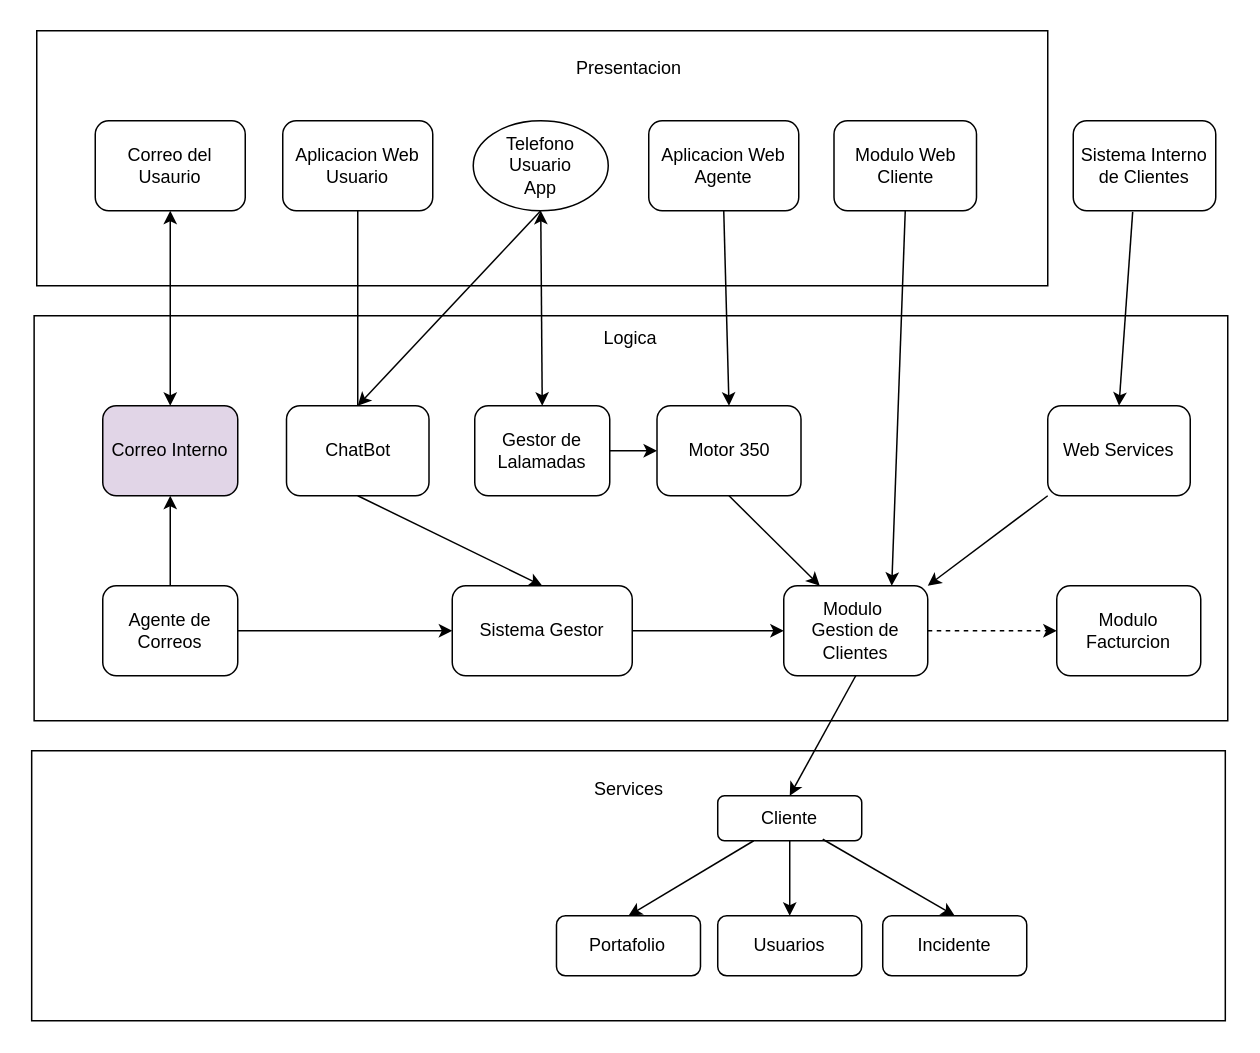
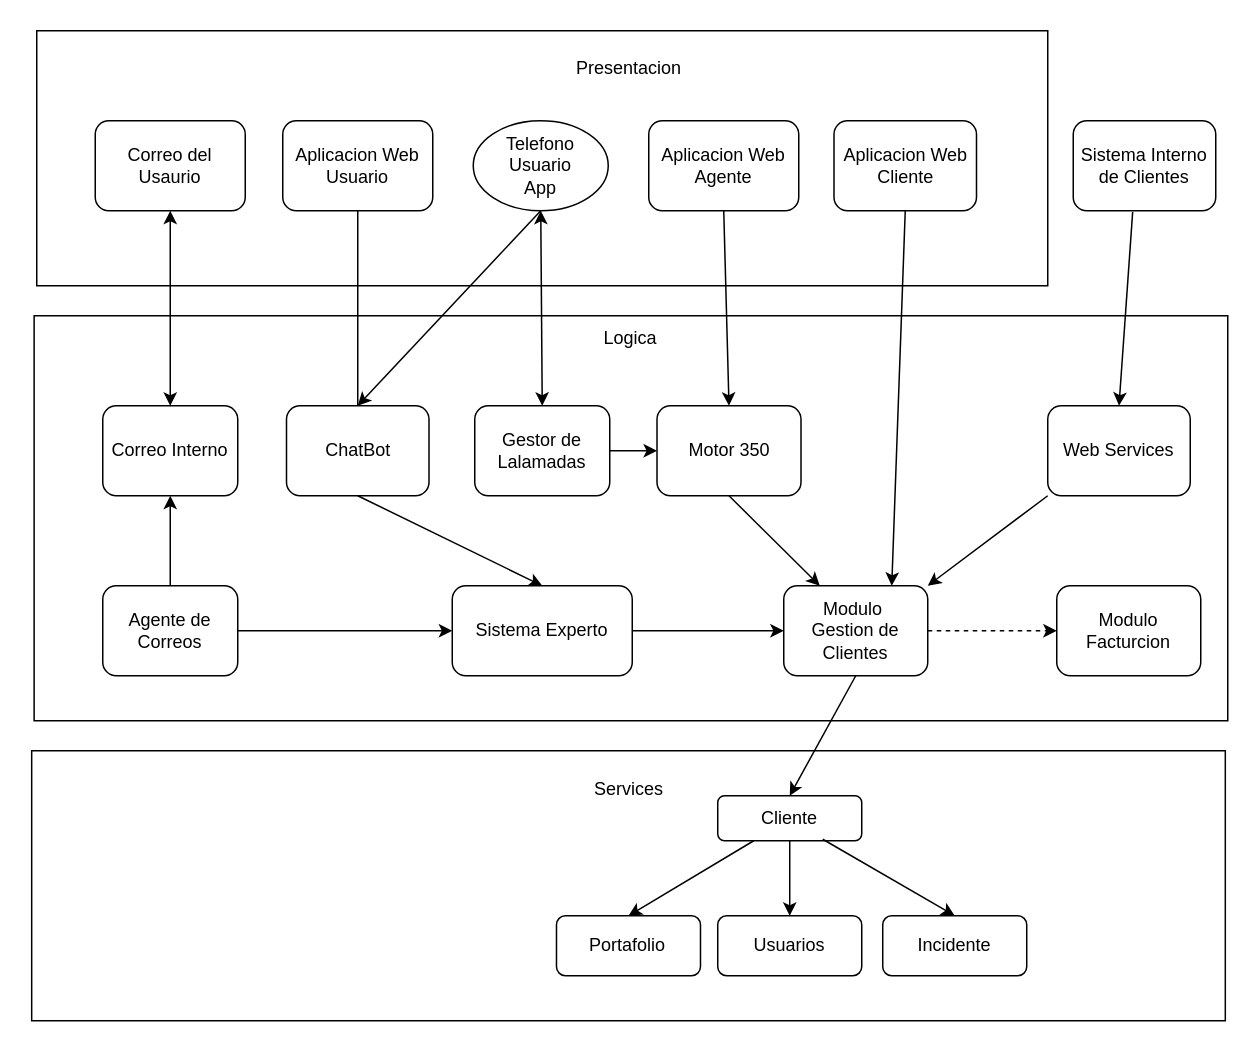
node "Modulo Web Cliente": label "Modulo Web Cliente" -> "Aplicacion Web Cliente"
node "Correo Interno": fillcolor #e1d5e7 -> #ffffff
node "Sistema Gestor": label "Sistema Gestor" -> "Sistema Experto"
